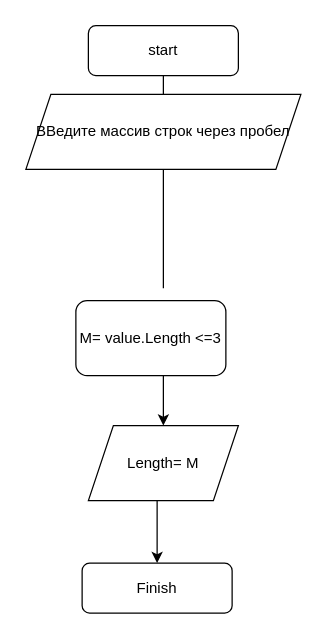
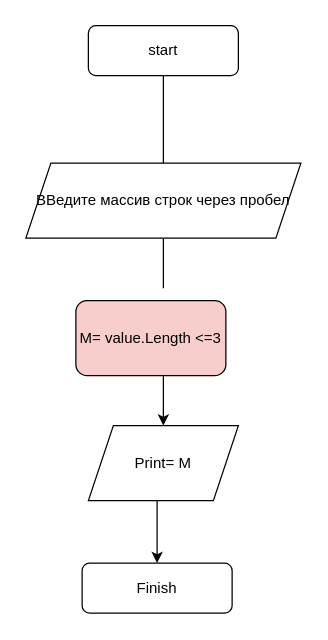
node "ВВедите массив строк через пробел": moved (163, 132) -> (163, 201)
node "M= value.Length <=3": fillcolor #ffffff -> #f8cecc
node "Length= M": label "Length= M" -> "Print= M"
